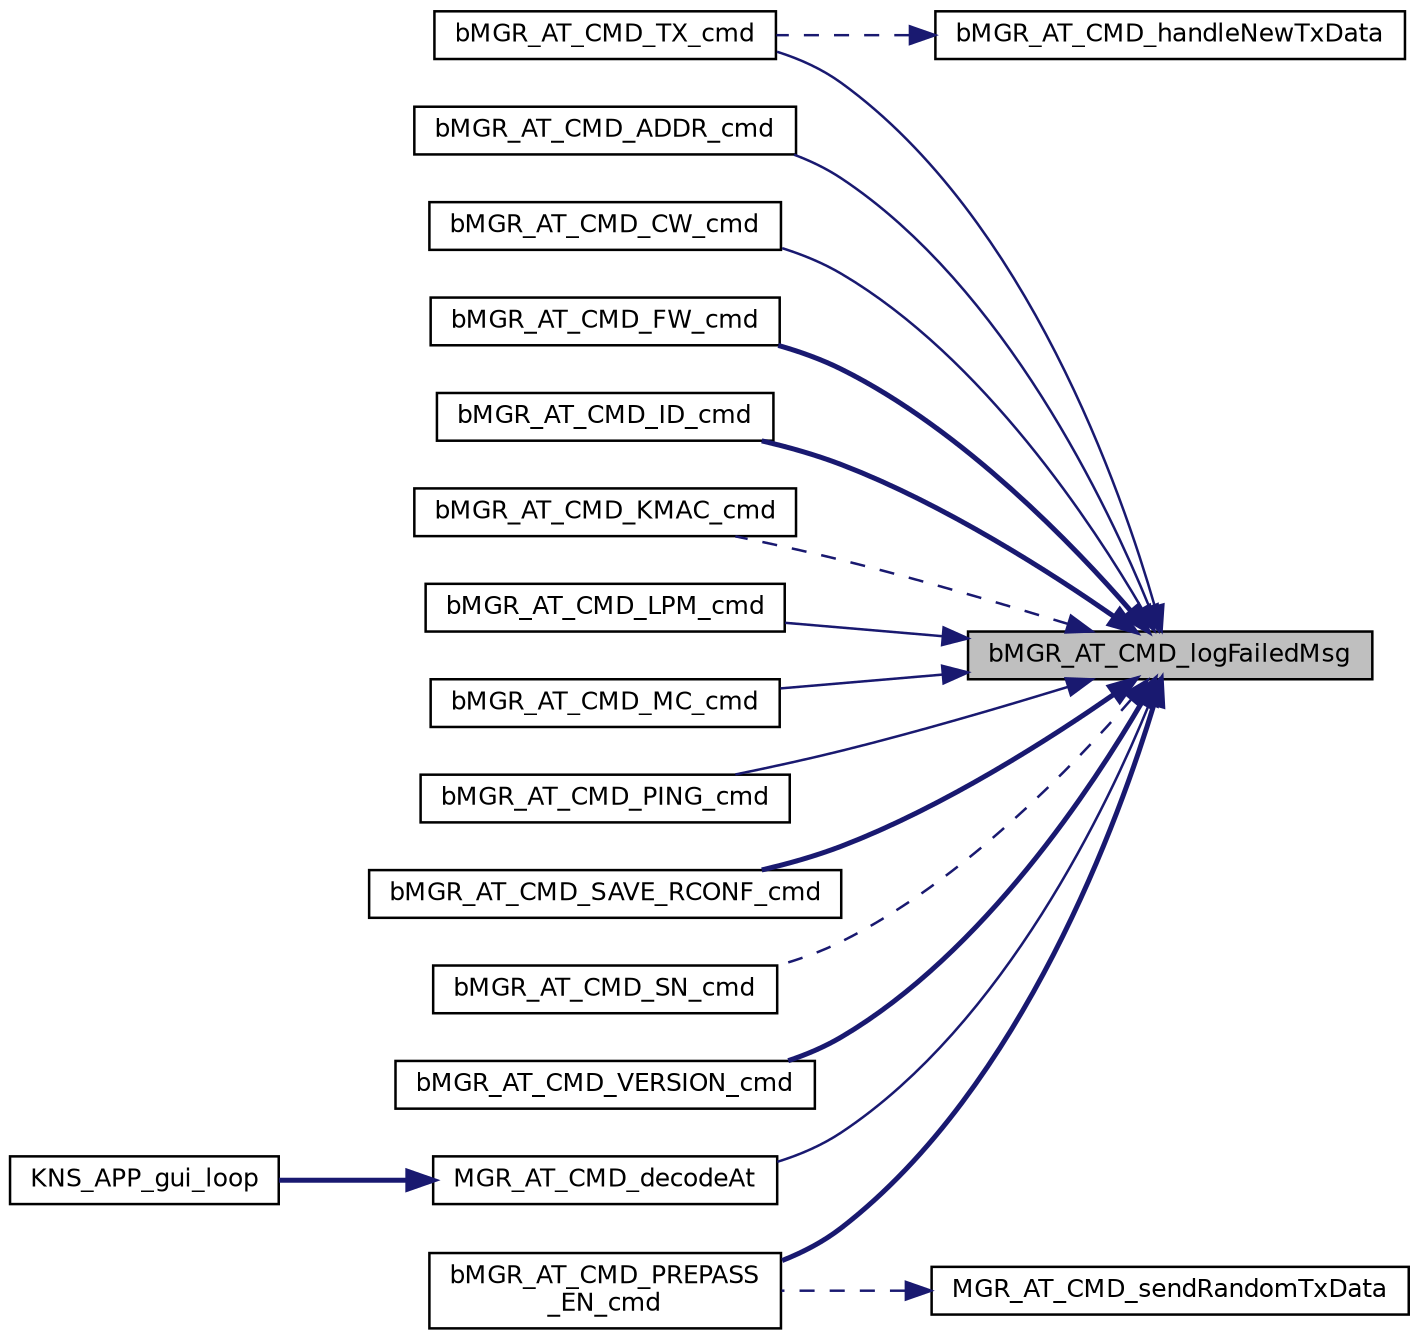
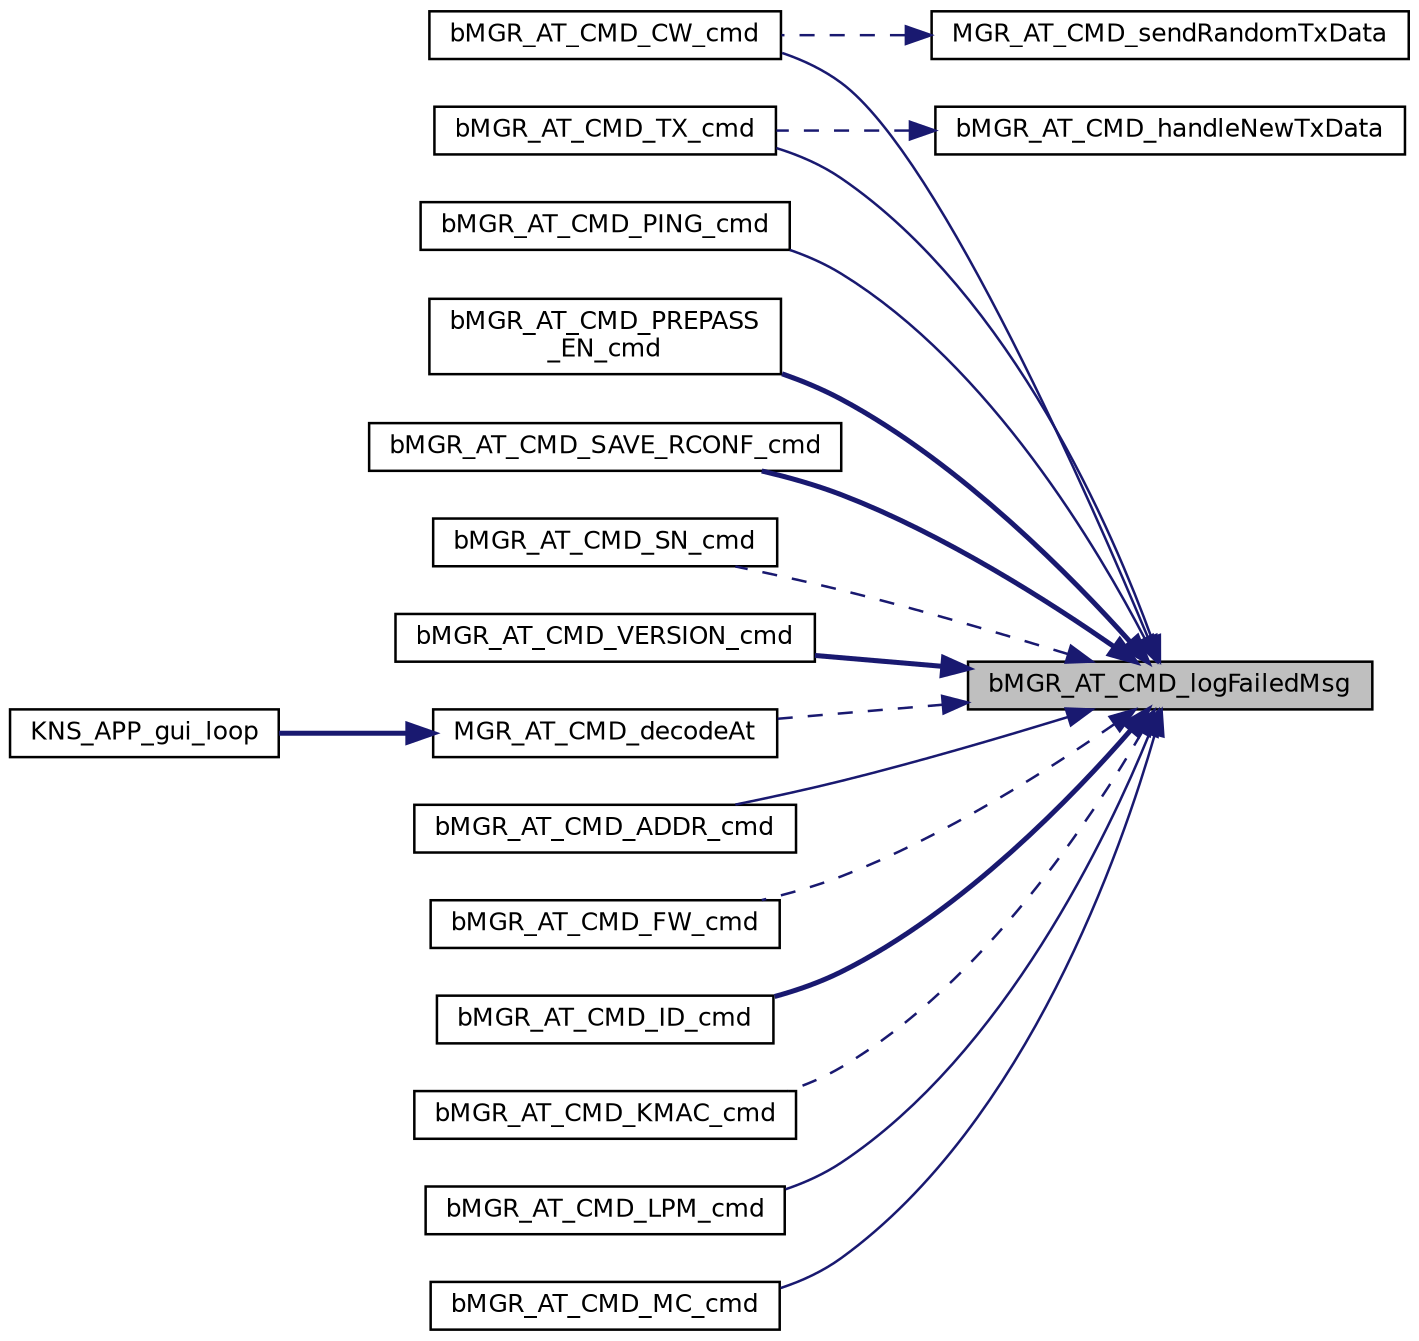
edge "bMGR_AT_CMD_FW_cmd" -> "bMGR_AT_CMD_logFailedMsg": style bold -> dashed
edge "MGR_AT_CMD_decodeAt" -> "bMGR_AT_CMD_logFailedMsg": style solid -> dashed
edge "bMGR_AT_CMD_PREPASS _EN_cmd" -> "MGR_AT_CMD_sendRandomTxData": now "bMGR_AT_CMD_CW_cmd" -> "MGR_AT_CMD_sendRandomTxData"
